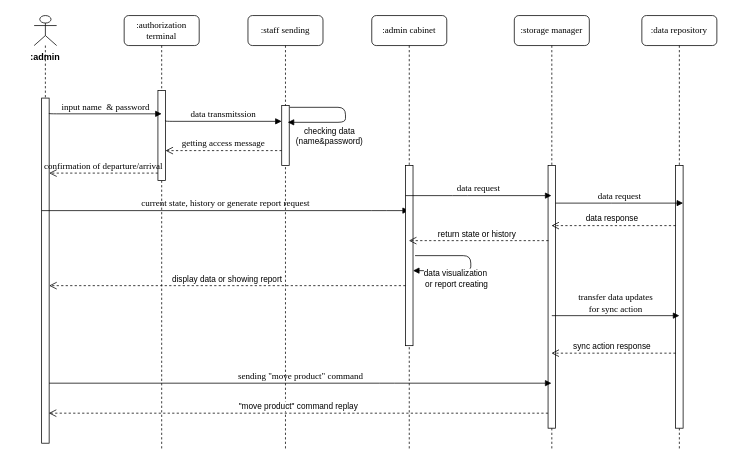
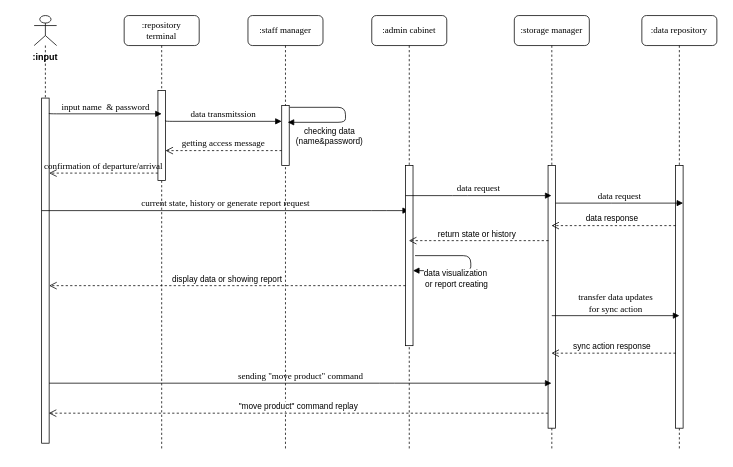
node ":authorization terminal": label ":authorization terminal" -> ":repository terminal"
node ":staff sending": label ":staff sending" -> ":staff manager"
node ":admin": label ":admin" -> ":input"
